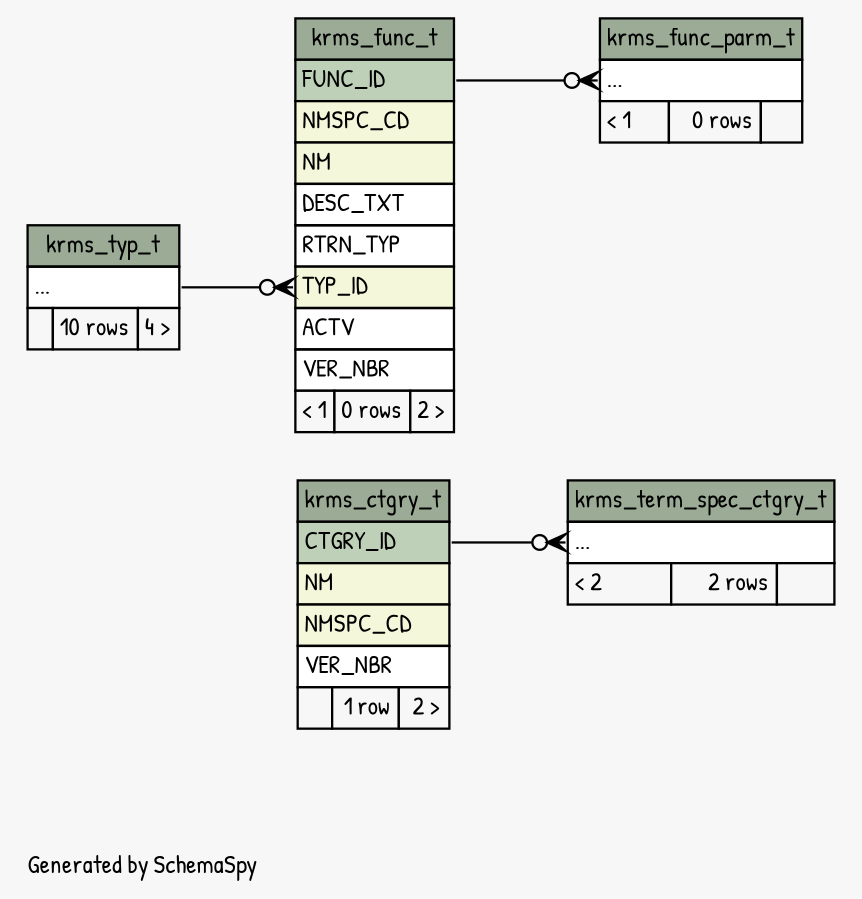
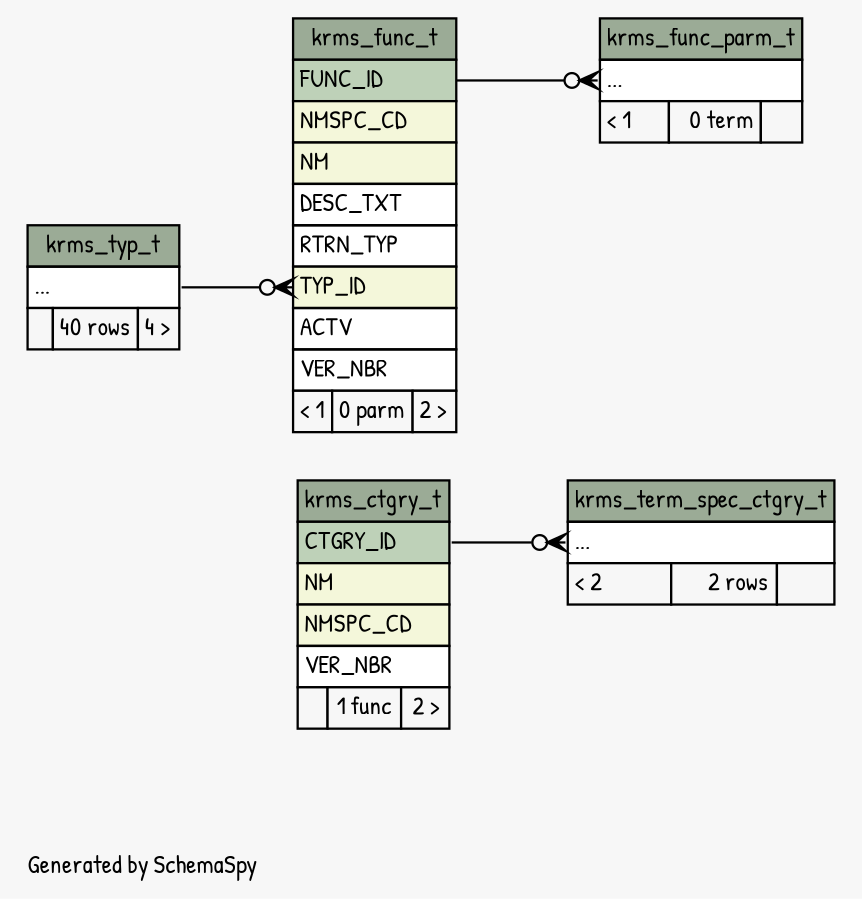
node "krms_func_parm_t": text "0 rows" -> "0 term"
node "krms_typ_t": text "10 rows" -> "40 rows"
node "krms_func_t": text "0 rows" -> "0 parm"
node "krms_ctgry_t": text "1 row" -> "1 func"
